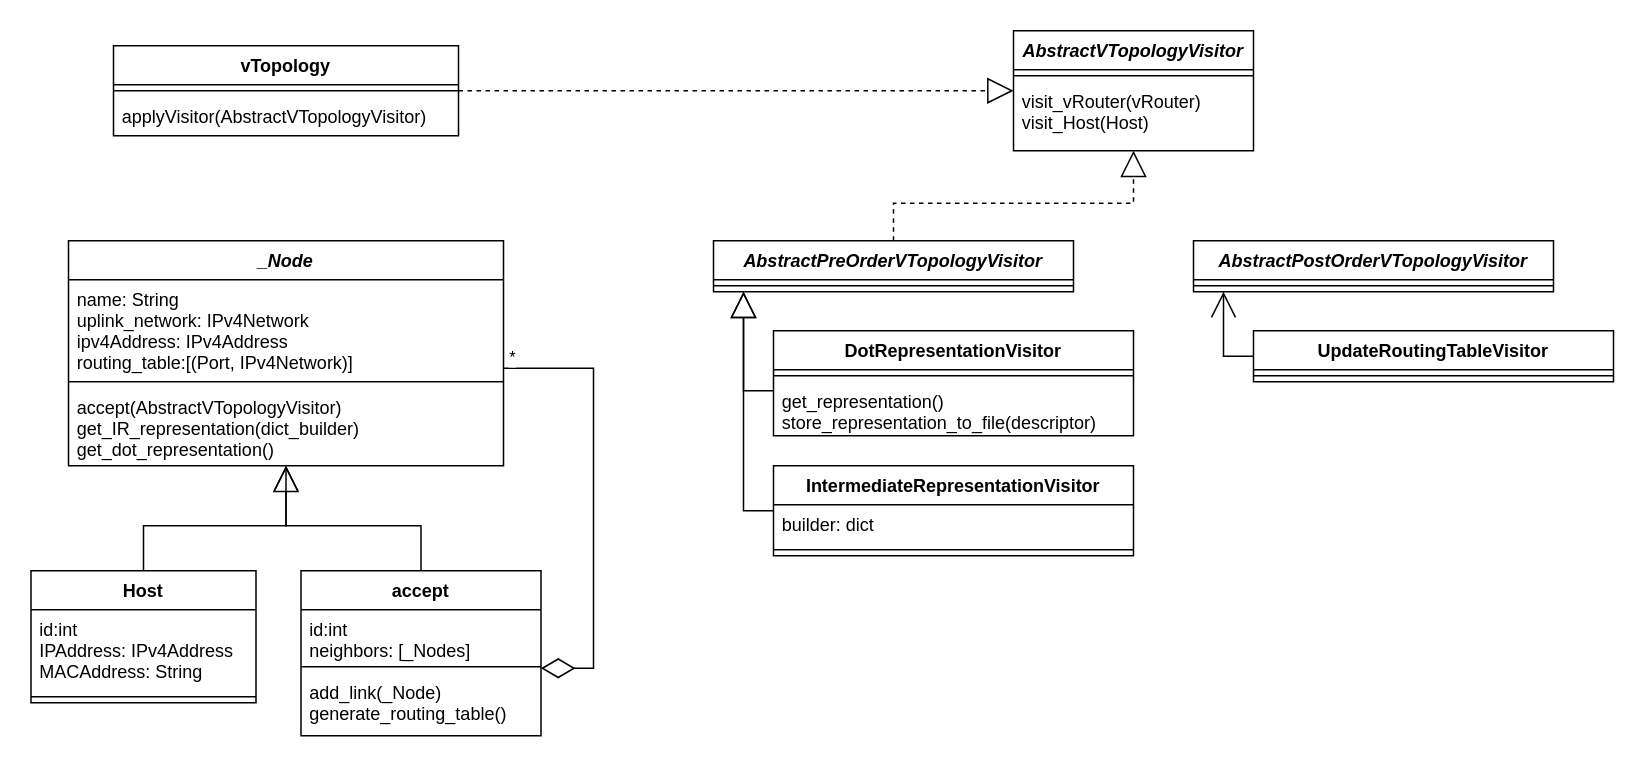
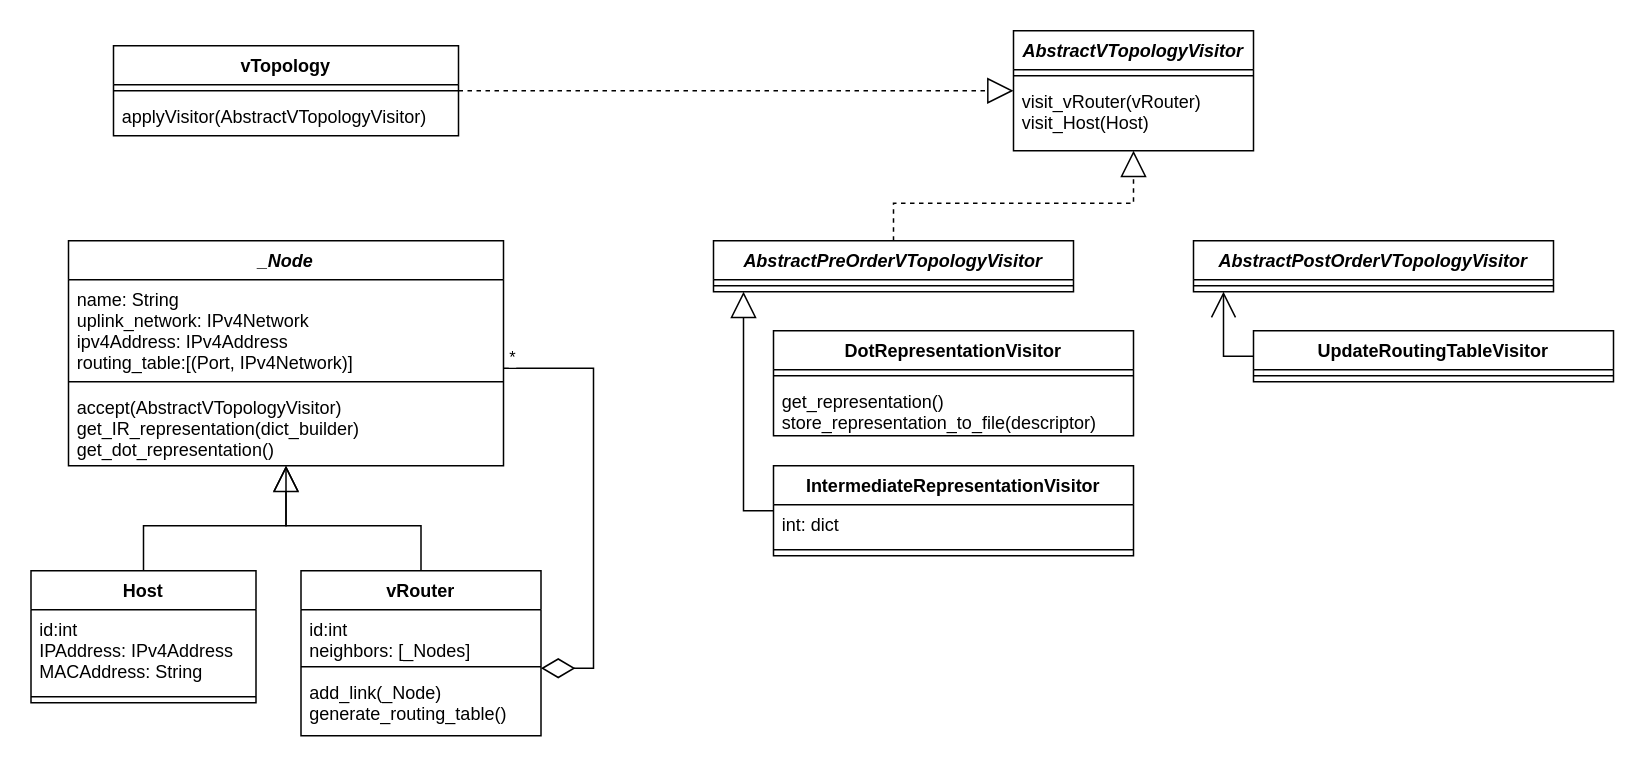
edge "DotRepresentationVisitor" -> "AbstractPreOrderVTopologyVisitor": removed
node "builder: dict": label "builder: dict" -> "int: dict"
node "accept": label "accept" -> "vRouter"
